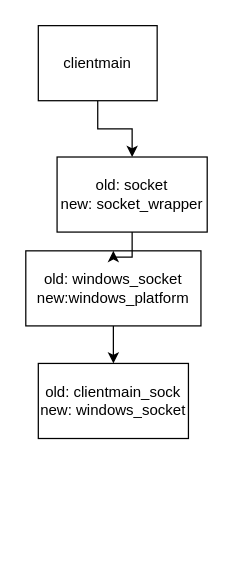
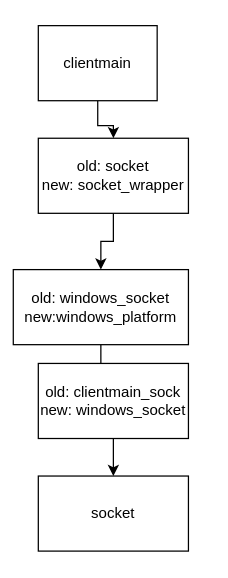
node "old: socket new: socket_wrapper": moved (132, 194) -> (113, 176)
node "old: windows_socket new:windows_platform": moved (113, 288) -> (101, 307)
edge "old: clientmain_sock new: windows_socket" -> "socket": added
node "socket": added
